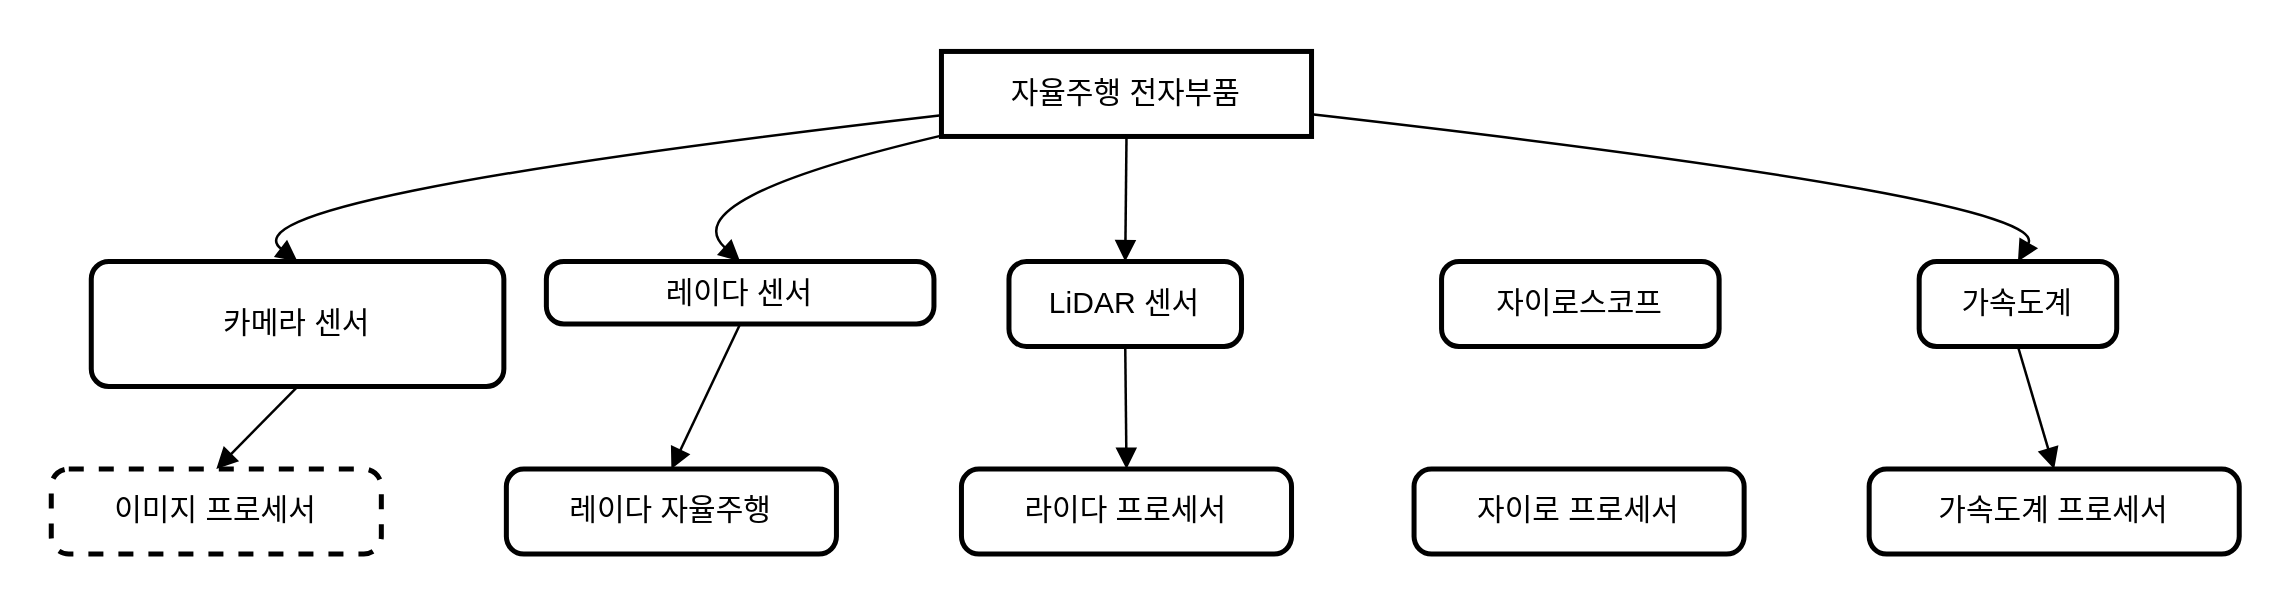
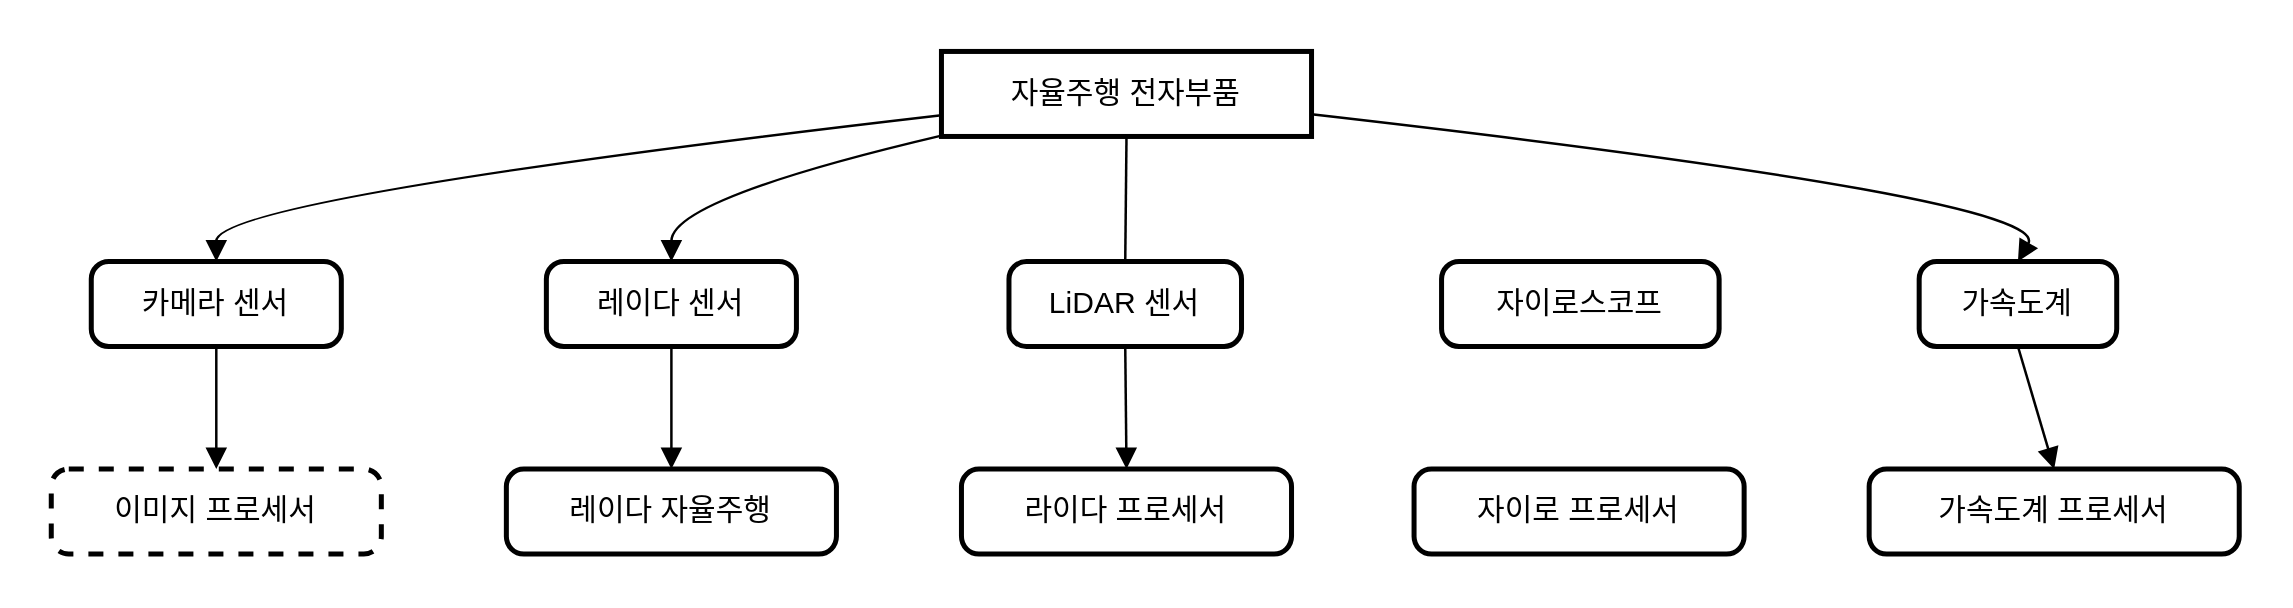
edge "자율주행 전자부품" -> "LiDAR 센서": arrowhead block -> none
node "레이다 센서": size 388x63 -> 250x85
node "카메라 센서": size 413x125 -> 250x85
